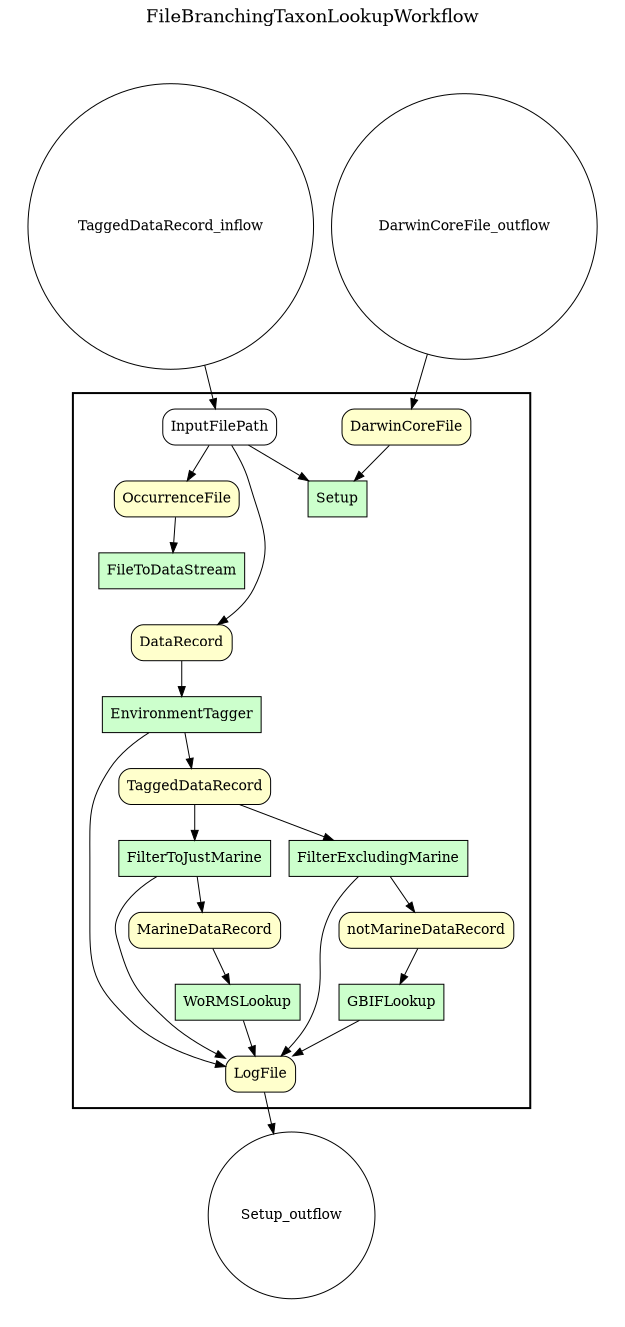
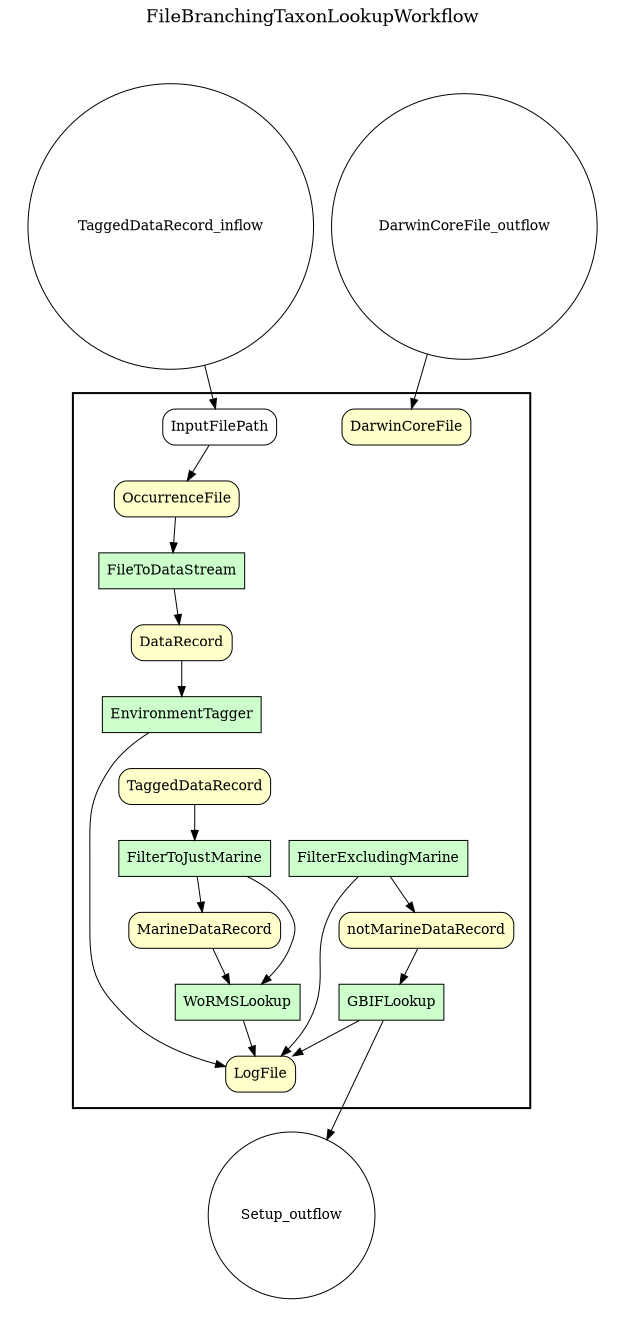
node "Setup": removed
edge "InputFilePath" -> "DataRecord": now "FileToDataStream" -> "DataRecord"
edge "EnvironmentTagger" -> "TaggedDataRecord": removed
edge "TaggedDataRecord" -> "FilterExcludingMarine": removed
edge "FilterToJustMarine" -> "LogFile": now "FilterToJustMarine" -> "WoRMSLookup"
edge "LogFile" -> "Setup_outflow": now "GBIFLookup" -> "Setup_outflow"
